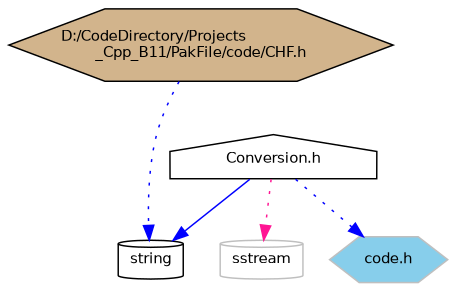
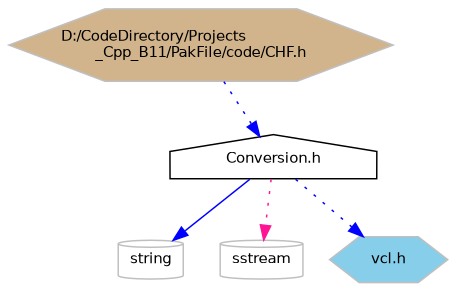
node "D:/CodeDirectory/Projects _Cpp_B11/PakFile/code/CHF.h": color black -> grey75
edge "D:/CodeDirectory/Projects _Cpp_B11/PakFile/code/CHF.h" -> "string": now "D:/CodeDirectory/Projects _Cpp_B11/PakFile/code/CHF.h" -> "Conversion.h"
node "string": color black -> grey75
node "code.h": label "code.h" -> "vcl.h"
